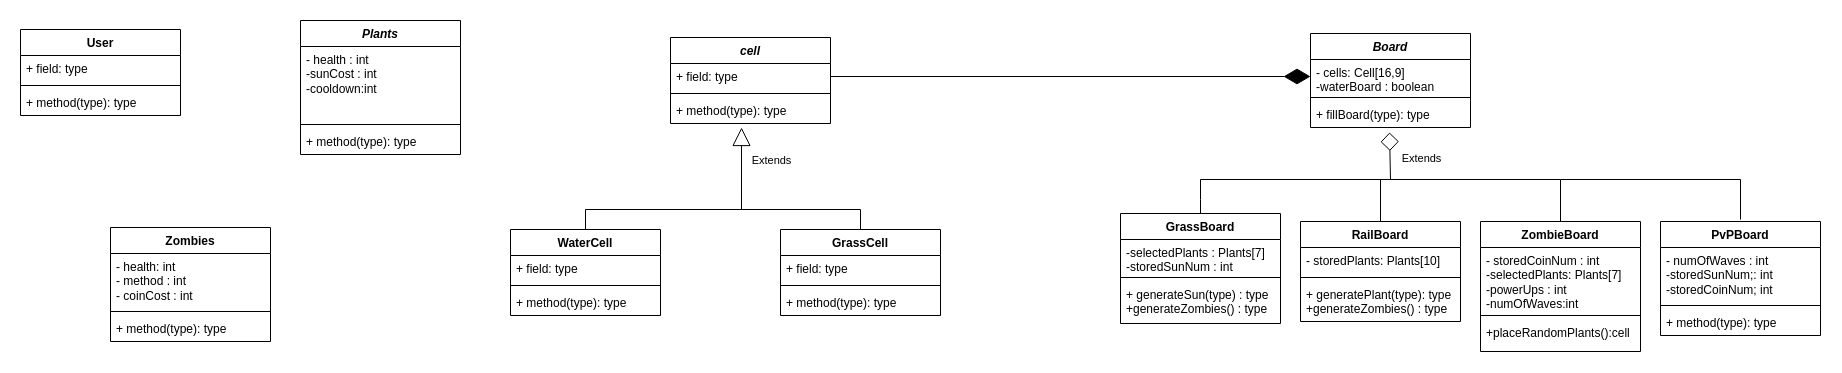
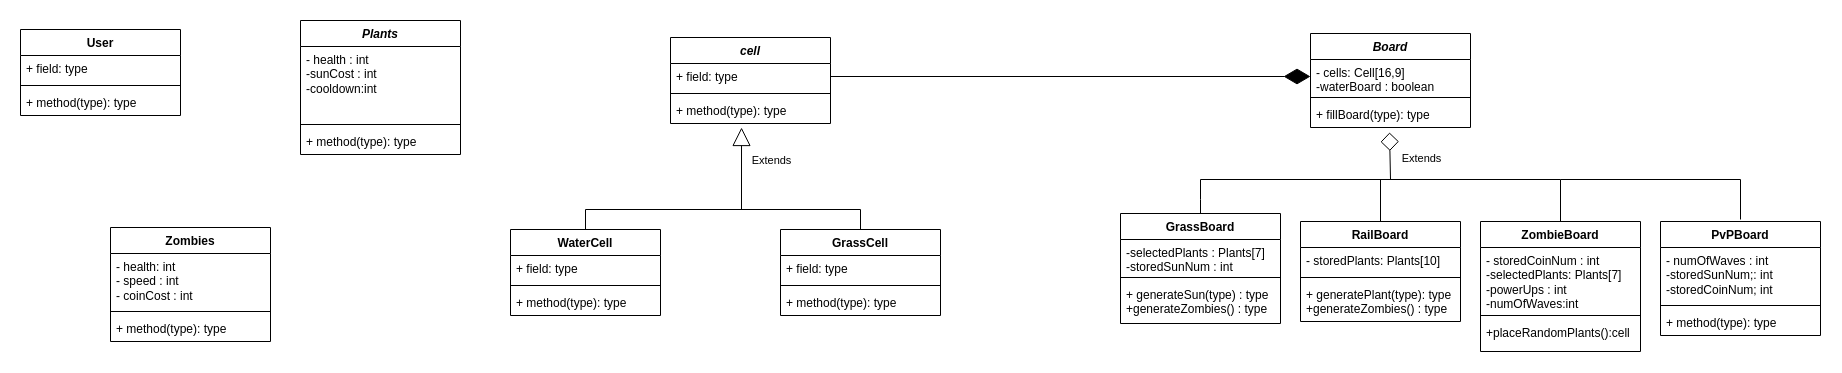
node "- health: int - method : int - coinCost : int": label "- health: int - method : int - coinCost : int" -> "- health: int - speed : int - coinCost : int"
